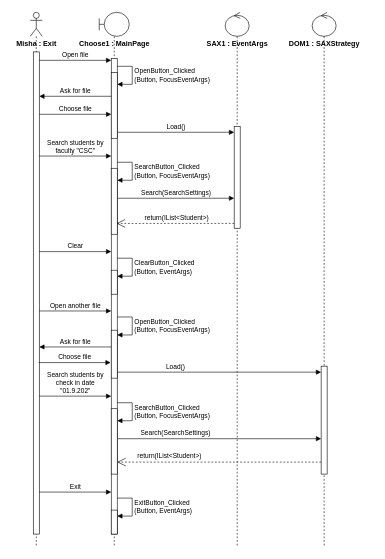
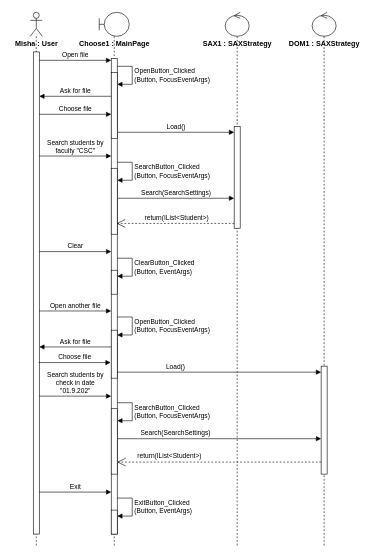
node "Misha : Exit": label "Misha : Exit" -> "Misha : User"
node "SAX1 : EventArgs": label "SAX1 : EventArgs" -> "SAX1 : SAXStrategy"
